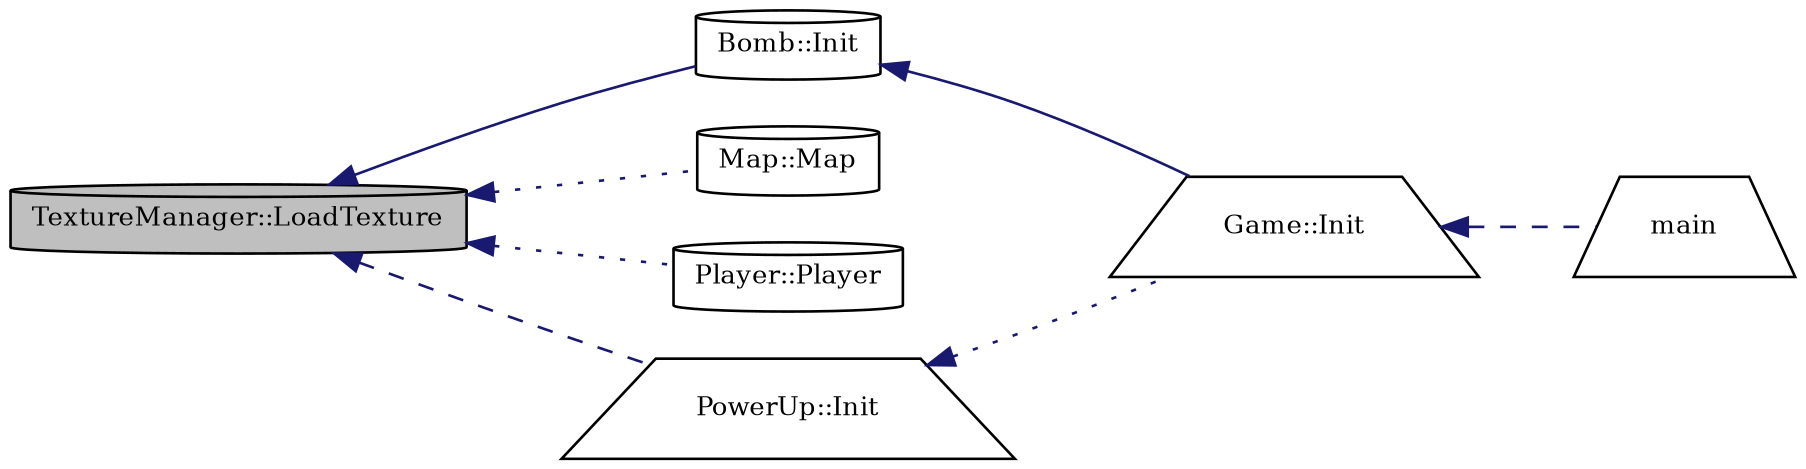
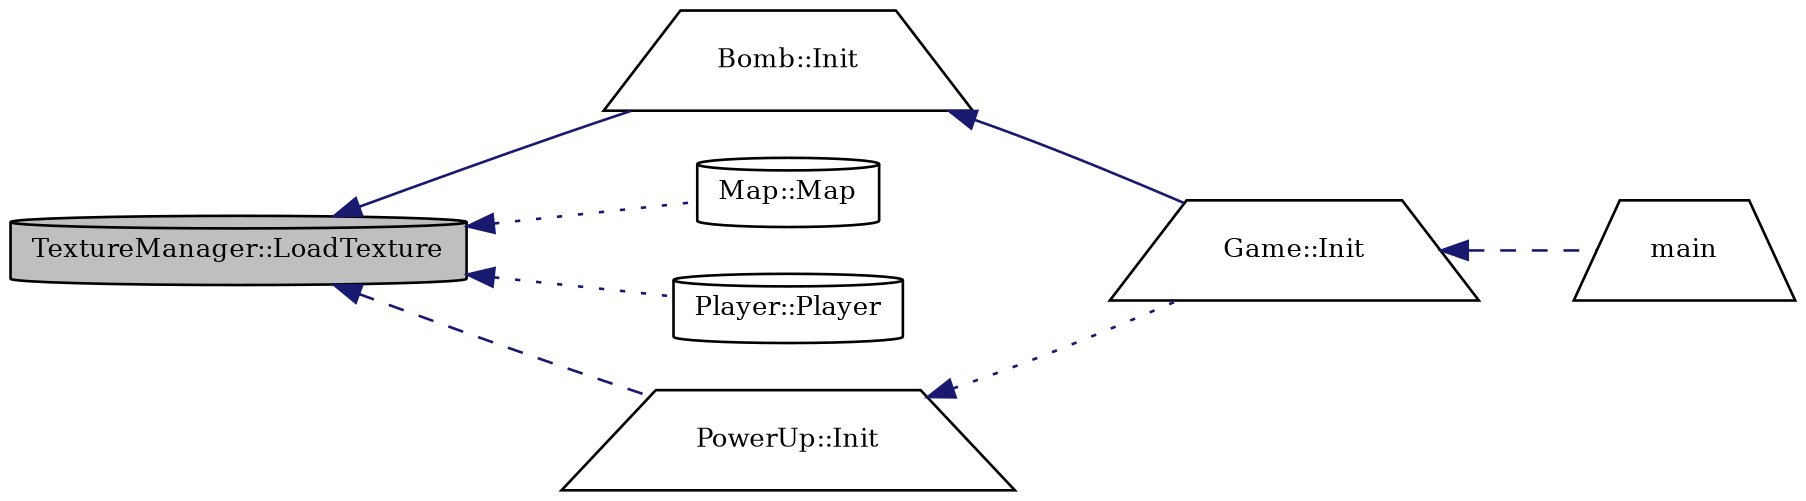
node "Bomb::Init": shape cylinder -> trapezium
